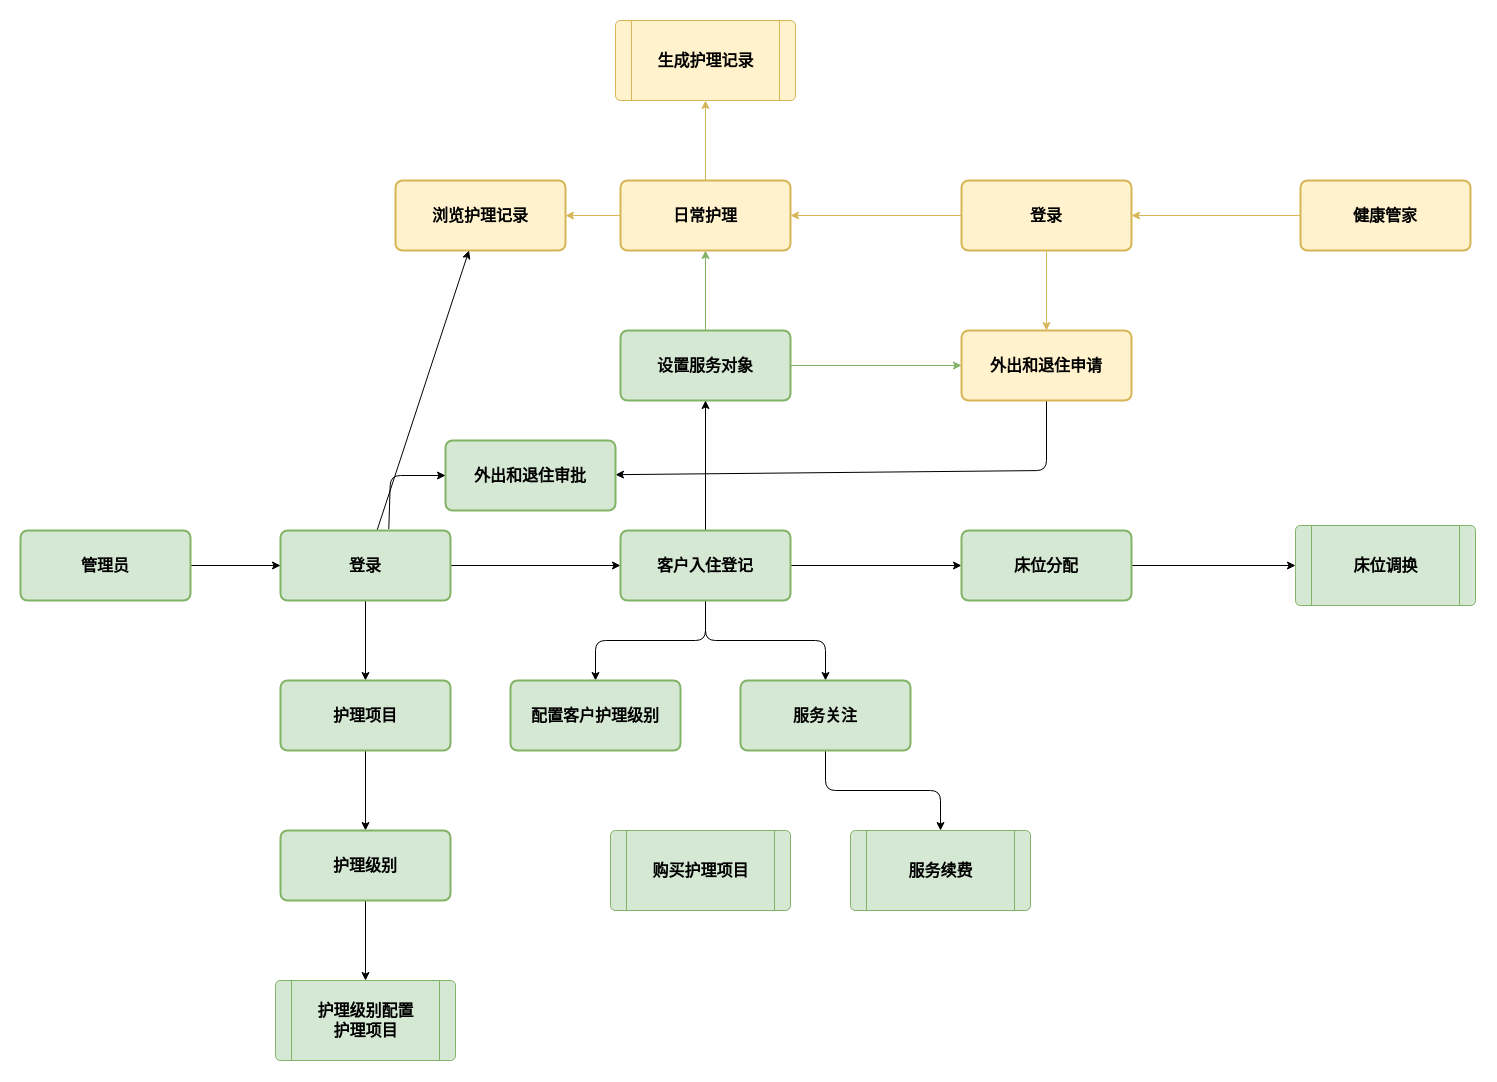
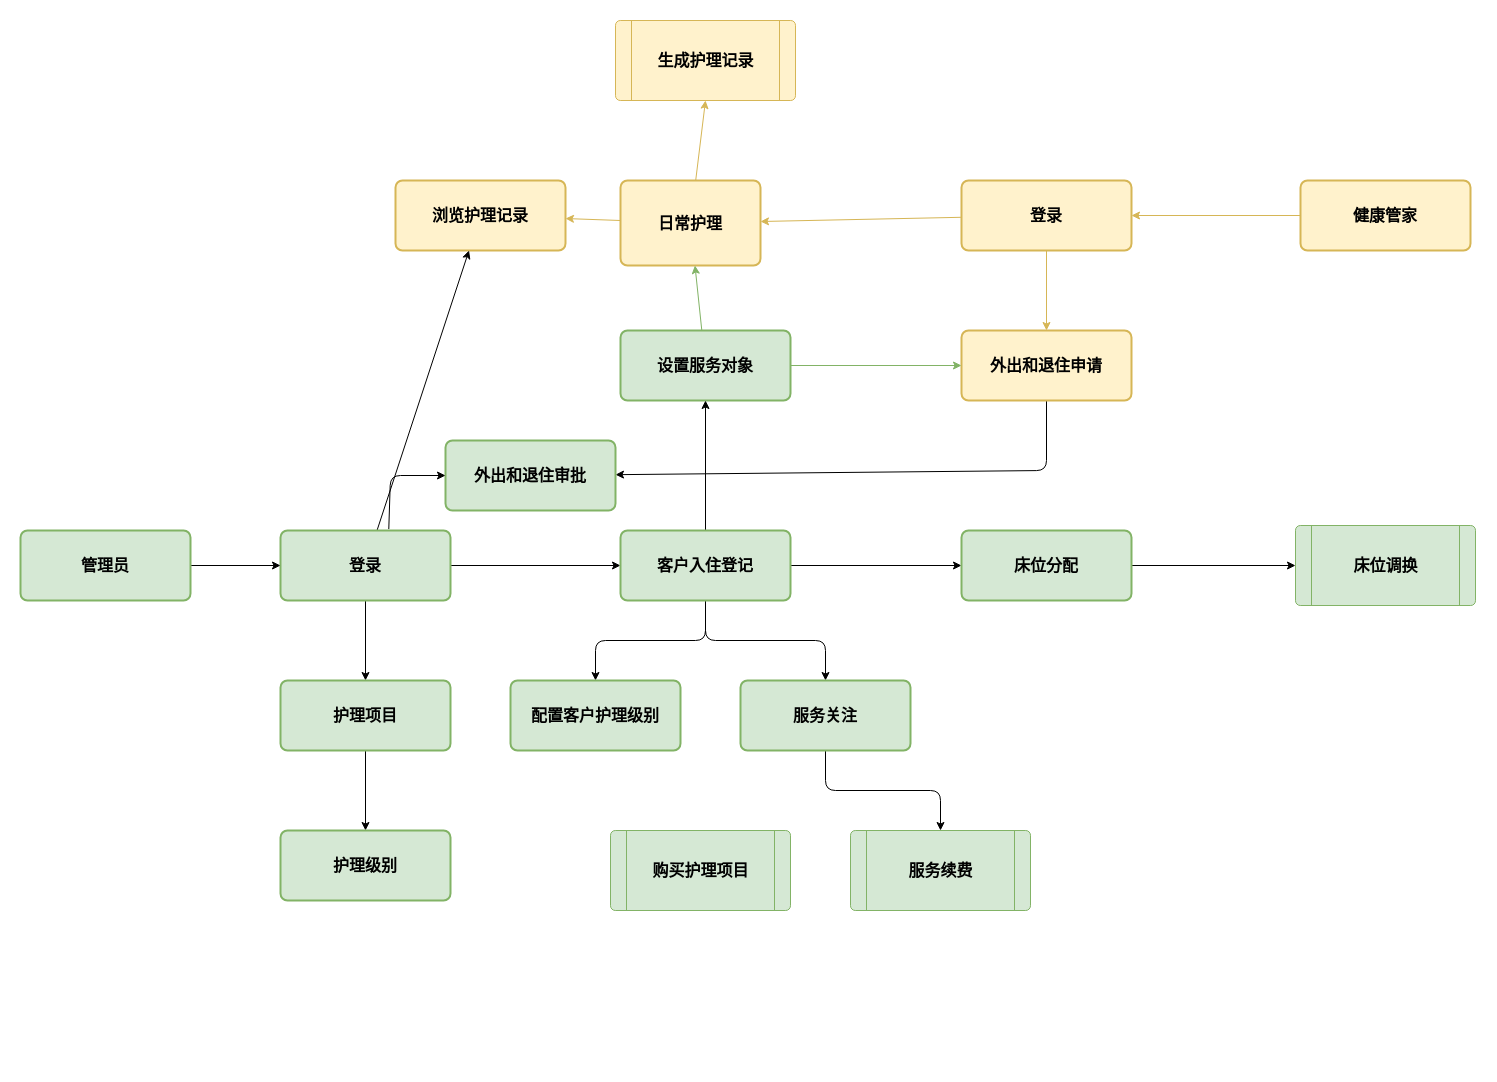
node "日常护理": size 170x70 -> 140x85
edge "护理级别" -> "护理级别配置 护理项目": removed
node "护理级别配置 护理项目": removed
